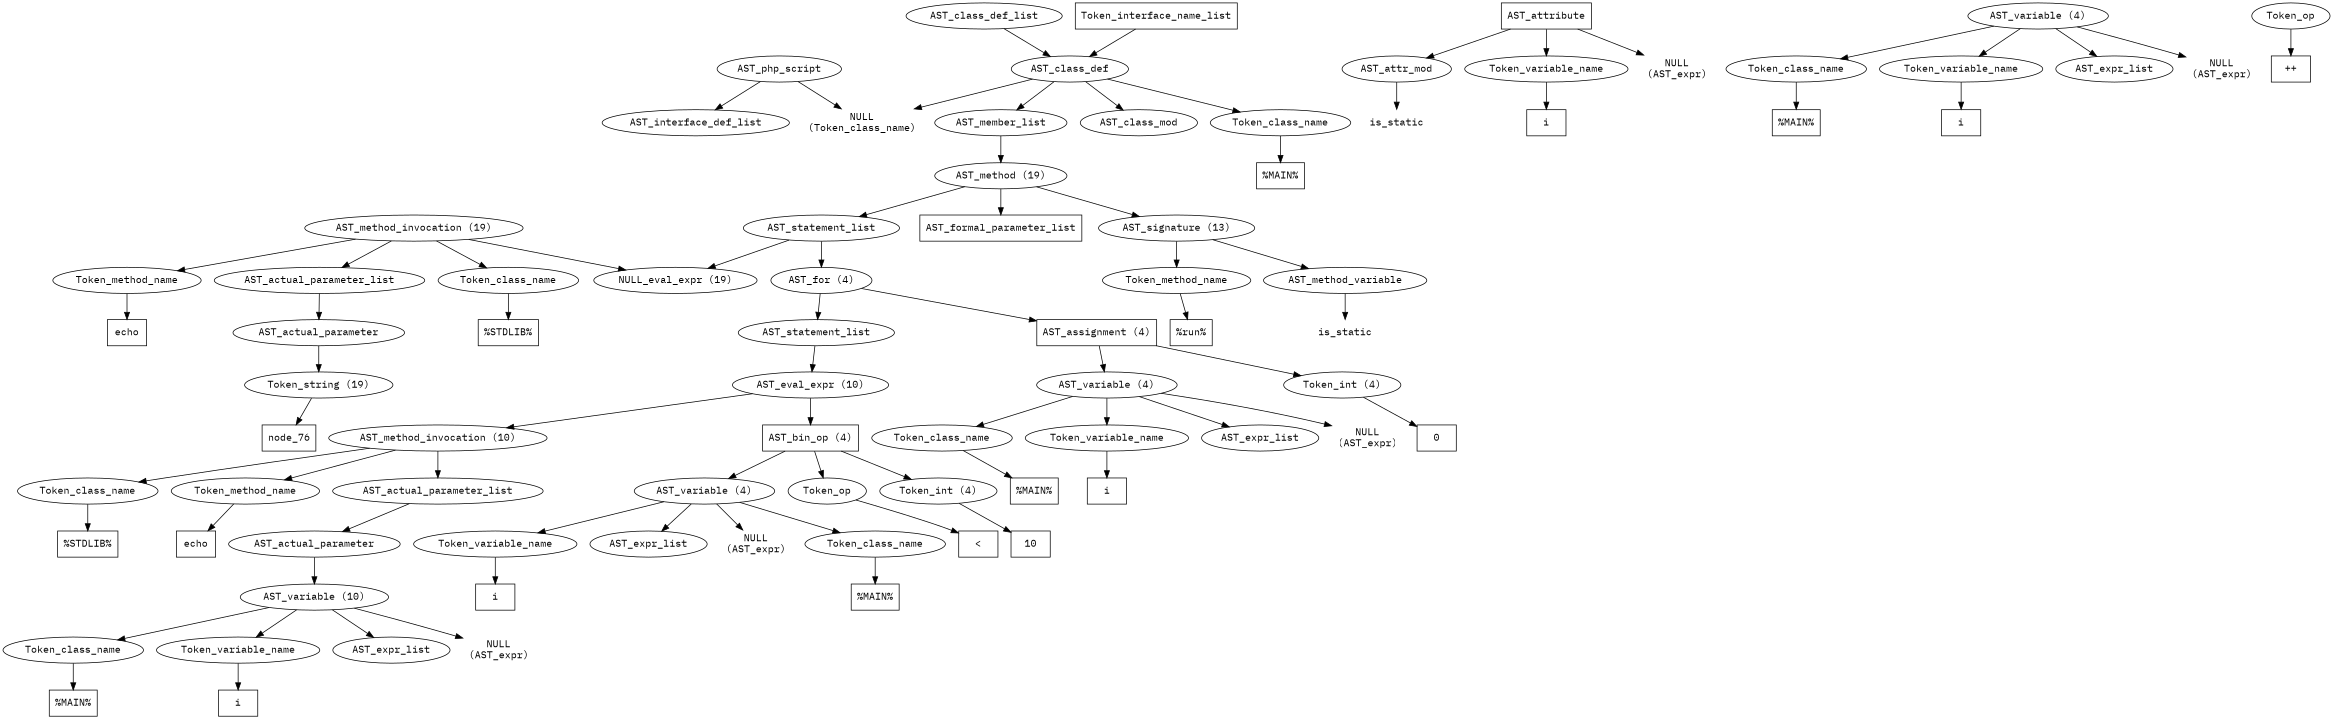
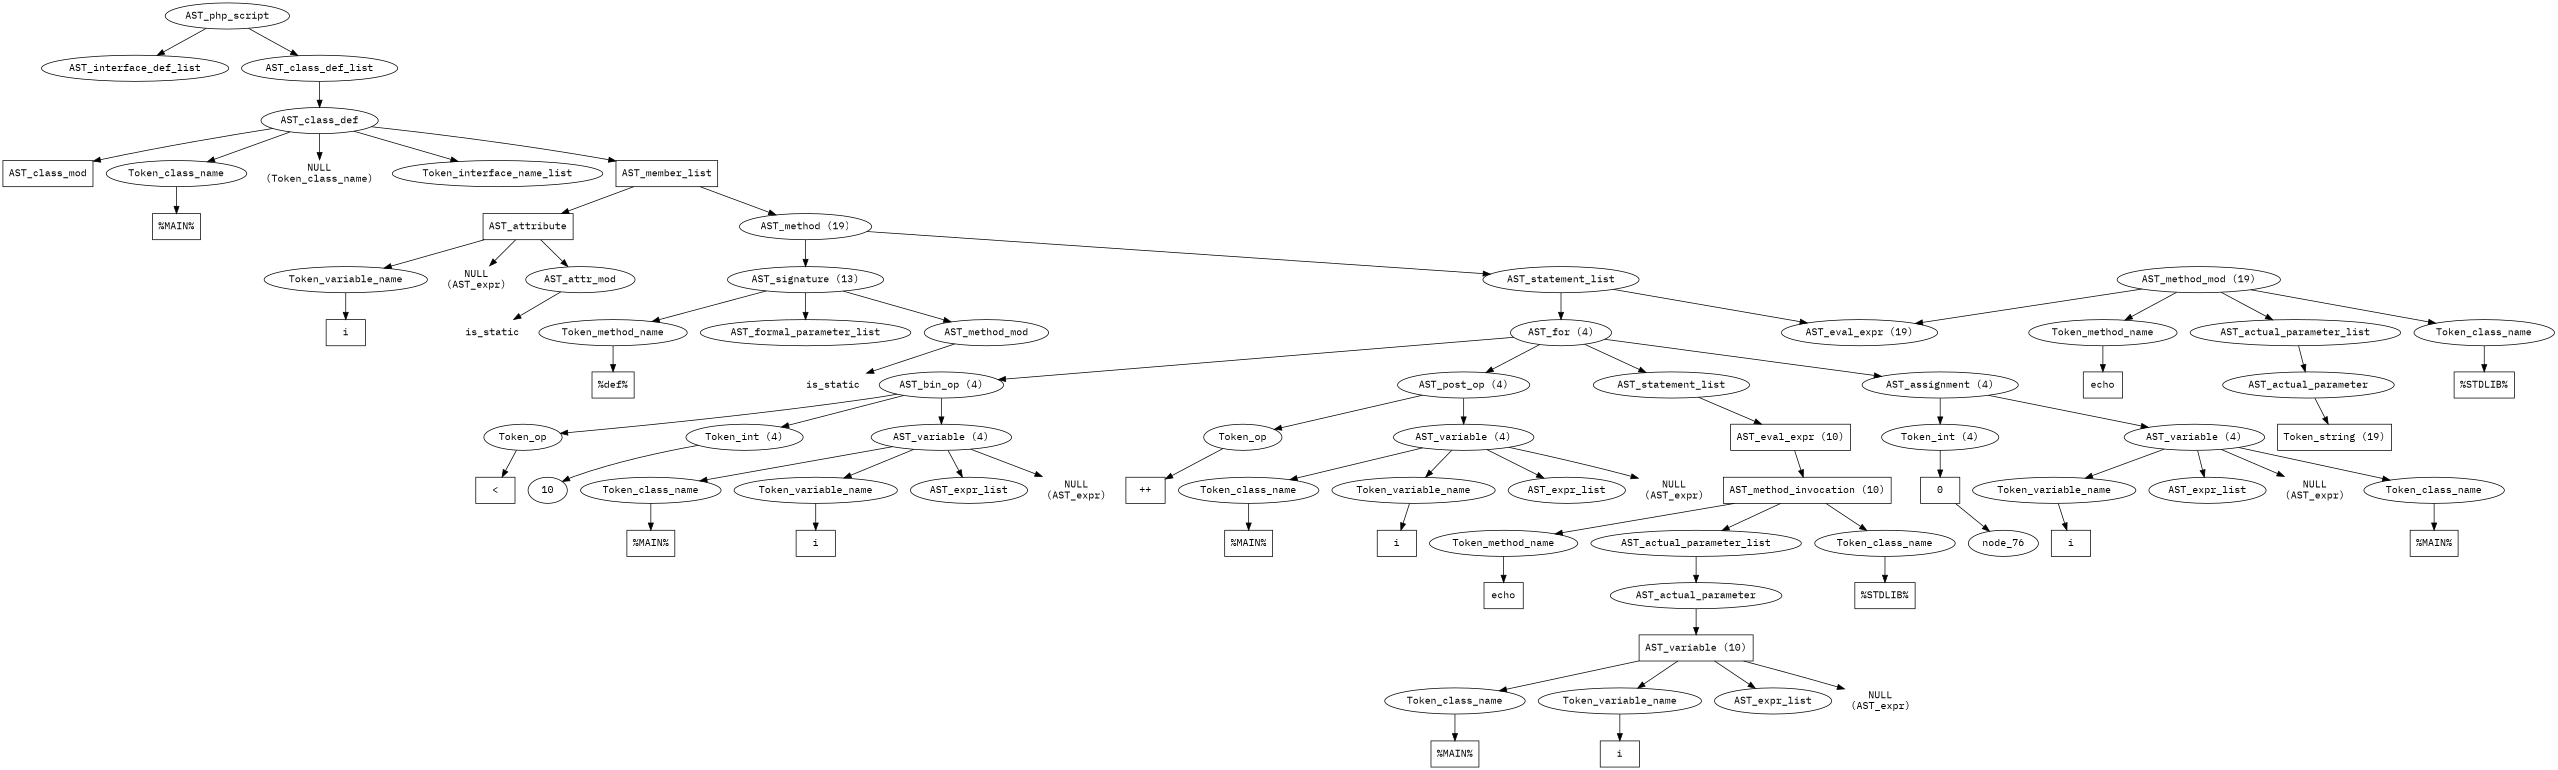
node "Token_interface_name_list": shape box -> ellipse
edge "Token_interface_name_list" -> "AST_class_def": reversed
edge "AST_php_script" -> "NULL (Token_class_name)": now "AST_php_script" -> "AST_class_def_list"
node "AST_member_list": shape ellipse -> box
node "AST_class_mod": shape ellipse -> box
edge "AST_method (19)" -> "AST_formal_parameter_list": now "AST_signature (13)" -> "AST_formal_parameter_list"
edge "AST_member_list" -> "AST_attribute": added
node "AST_method_invocation (19)": label "AST_method_invocation (19)" -> "AST_method_mod (19)"
node "AST_formal_parameter_list": shape box -> ellipse
node "NULL_eval_expr (19)": label "NULL_eval_expr (19)" -> "AST_eval_expr (19)"
node "AST_method_variable": label "AST_method_variable" -> "AST_method_mod"
node "AST_assignment (4)": shape box -> ellipse
node "%run%": label "%run%" -> "%def%"
node "Token_string (19)": shape ellipse -> box
node "AST_eval_expr (10)": shape ellipse -> box
node "AST_post_op (4)": added
edge "Token_string (19)" -> "node_76": now "0" -> "node_76"
edge "AST_eval_expr (10)" -> "AST_bin_op (4)": now "AST_for (4)" -> "AST_bin_op (4)"
node "node_76": shape box -> ellipse
node "AST_method_invocation (10)": shape ellipse -> box
node "AST_bin_op (4)": shape box -> ellipse
node "10": shape box -> ellipse
node "AST_variable (10)": shape ellipse -> box
